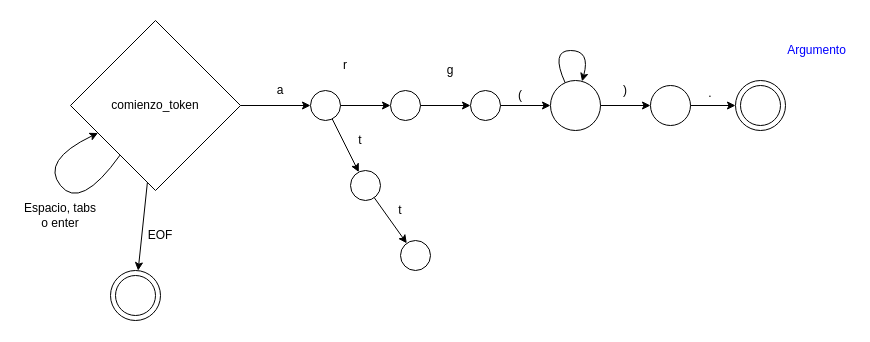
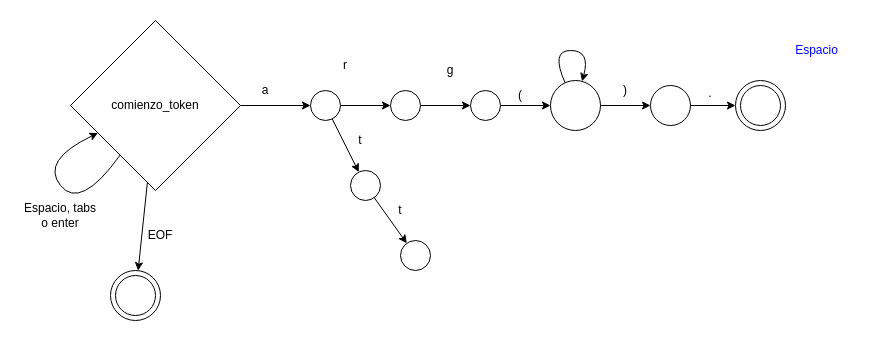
node "Argumento": label "Argumento" -> "Espacio"
node "a": moved (281, 91) -> (266, 91)
